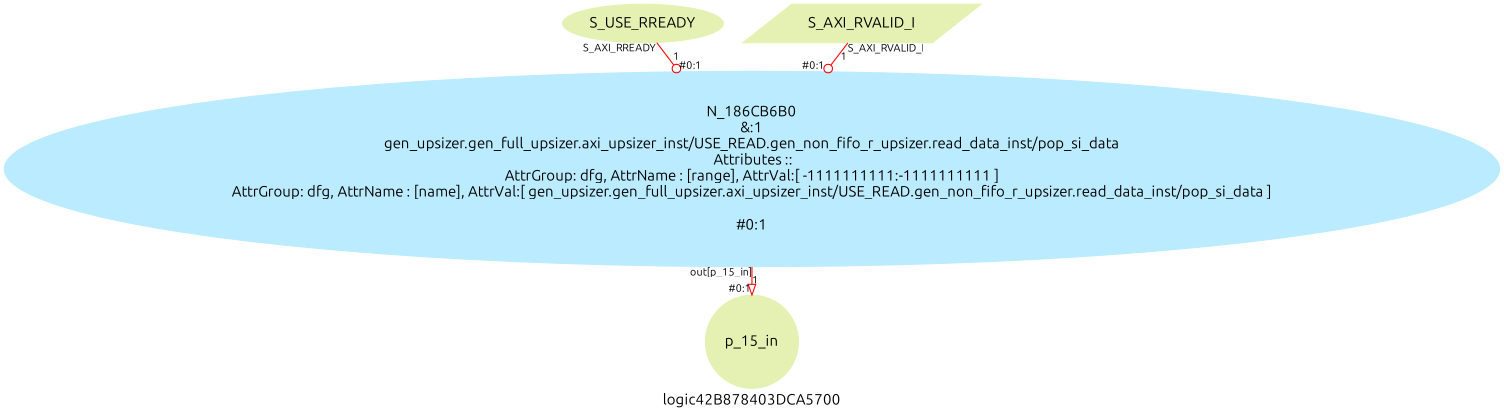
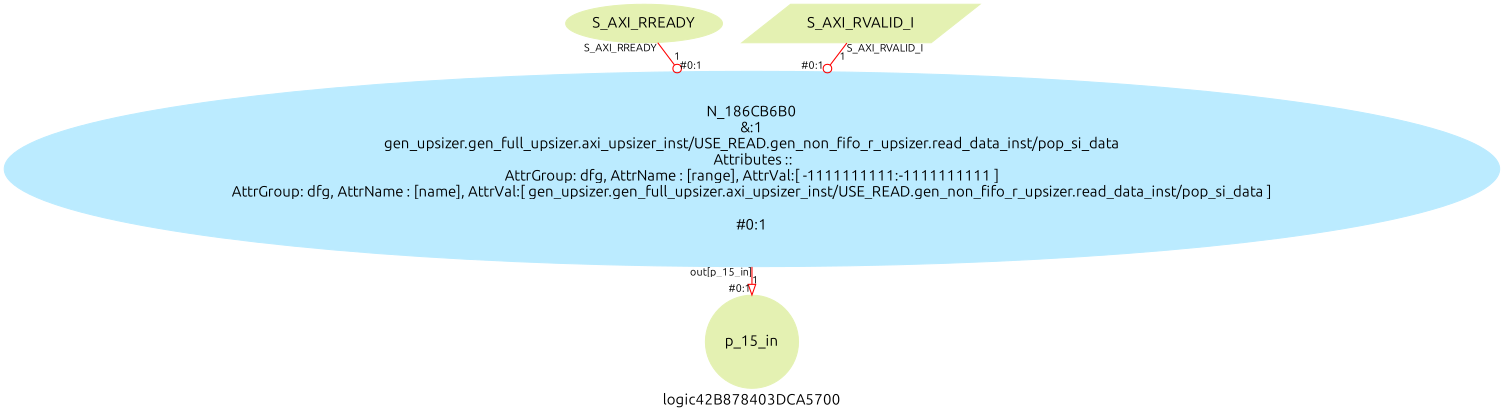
node "S_USE_RREADY": label "S_USE_RREADY" -> "S_AXI_RREADY"
